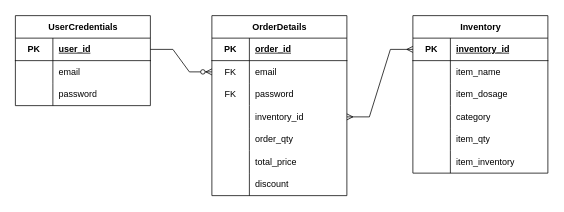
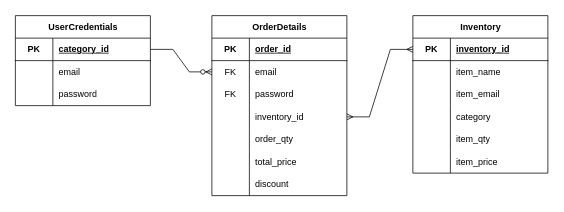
node "user_id": label "user_id" -> "category_id"
node "item_dosage": label "item_dosage" -> "item_email"
node "item_inventory": label "item_inventory" -> "item_price"
